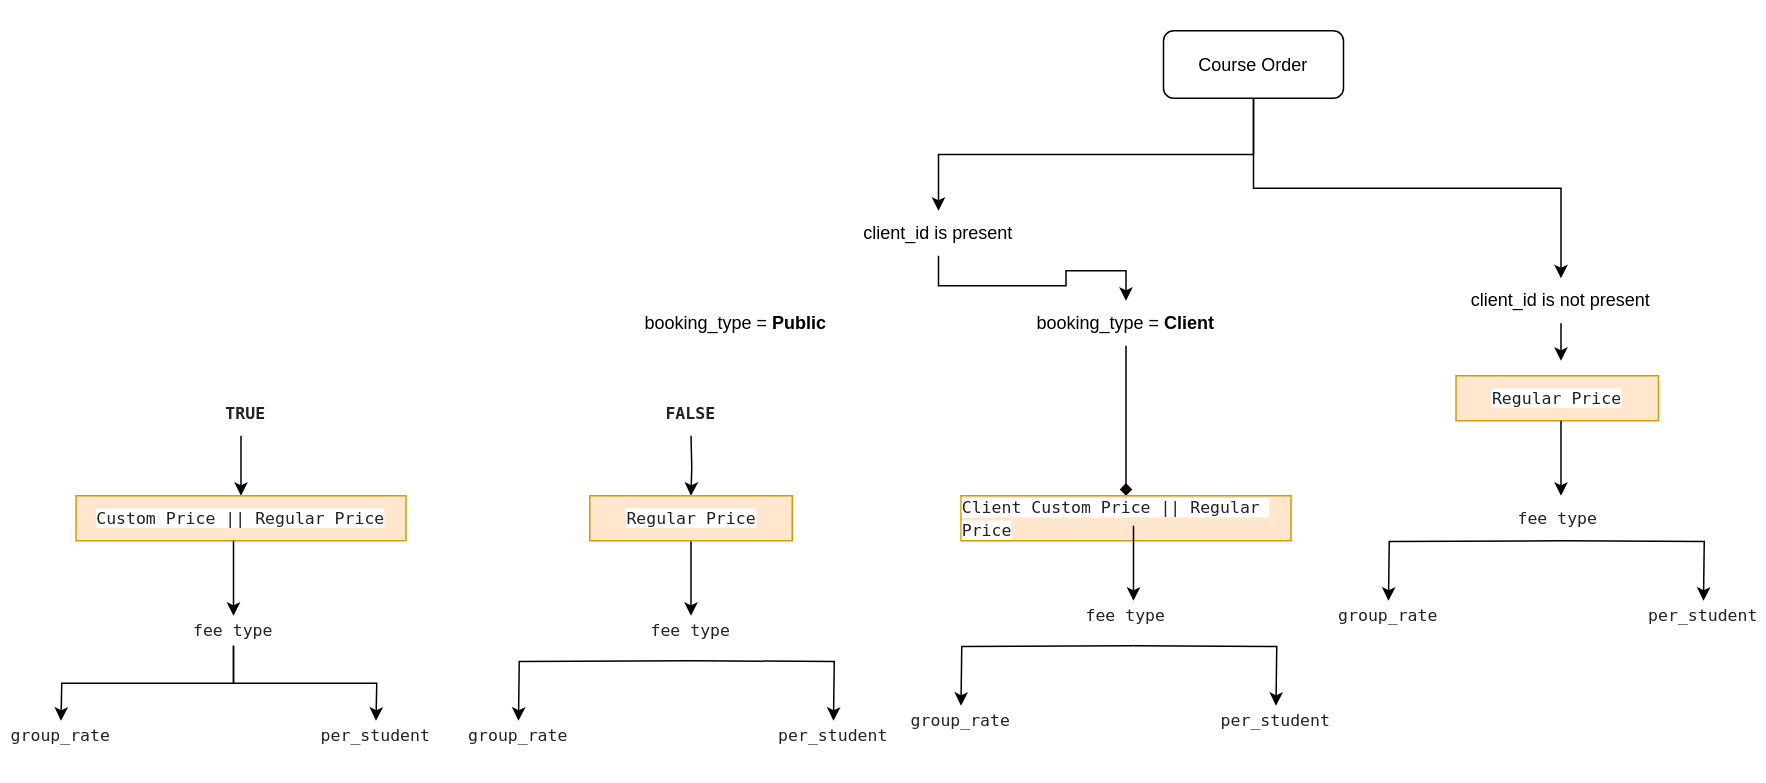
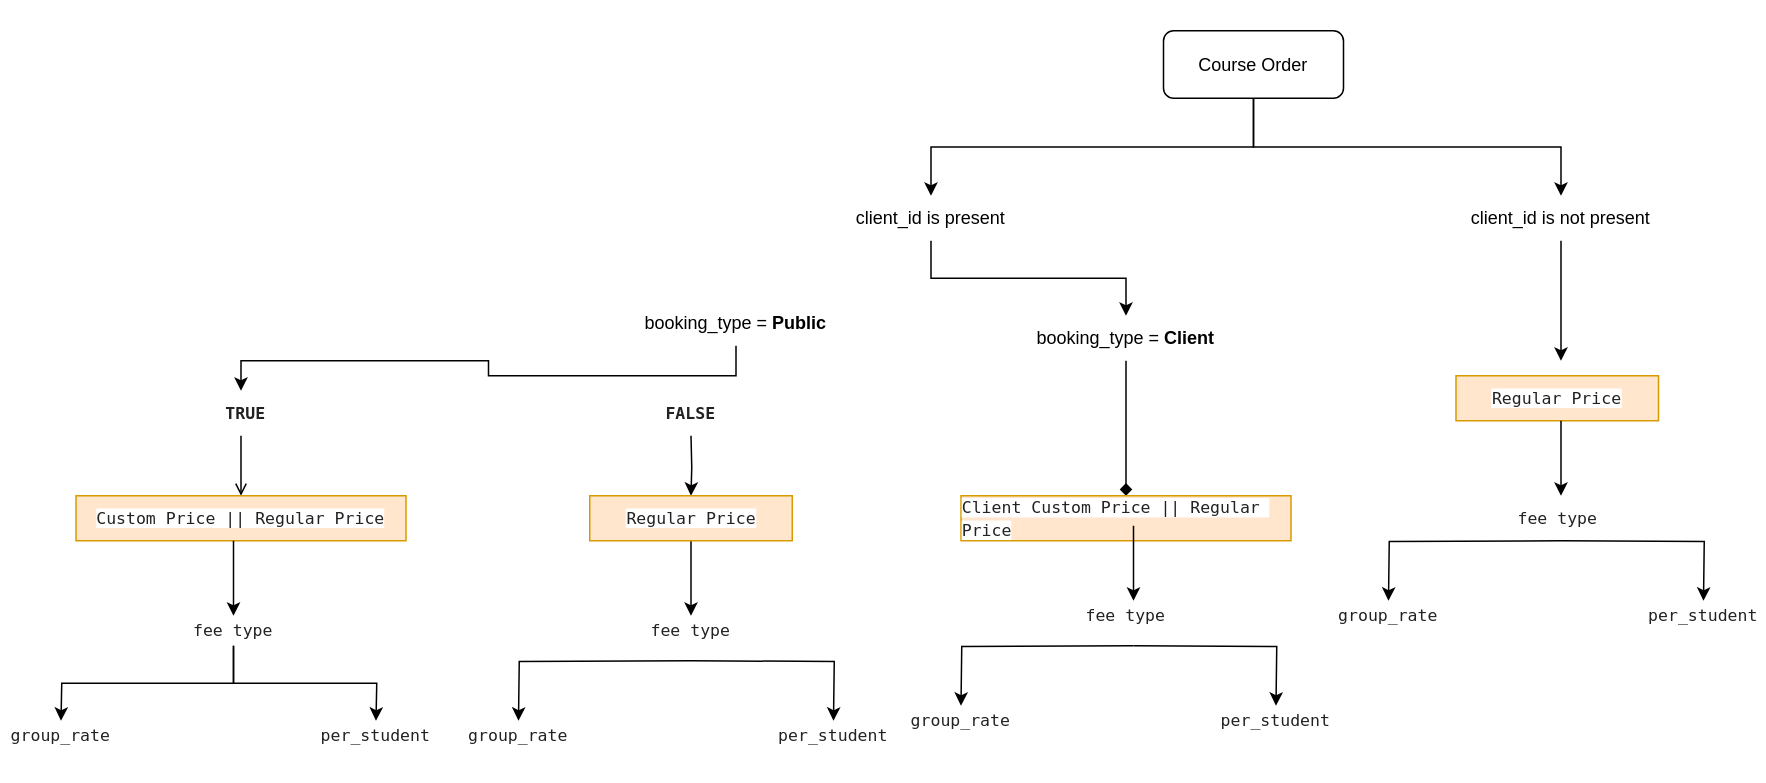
node "client_id is present": moved (938, 233) -> (931, 218)
node "client_id is not present": moved (1561, 301) -> (1561, 218)
node "booking_type = Client": moved (1126, 323) -> (1126, 338)
edge "booking_type = Public" -> "TRUE": added
edge "TRUE" -> "Custom Price || Regular Price": arrowhead classic -> open
